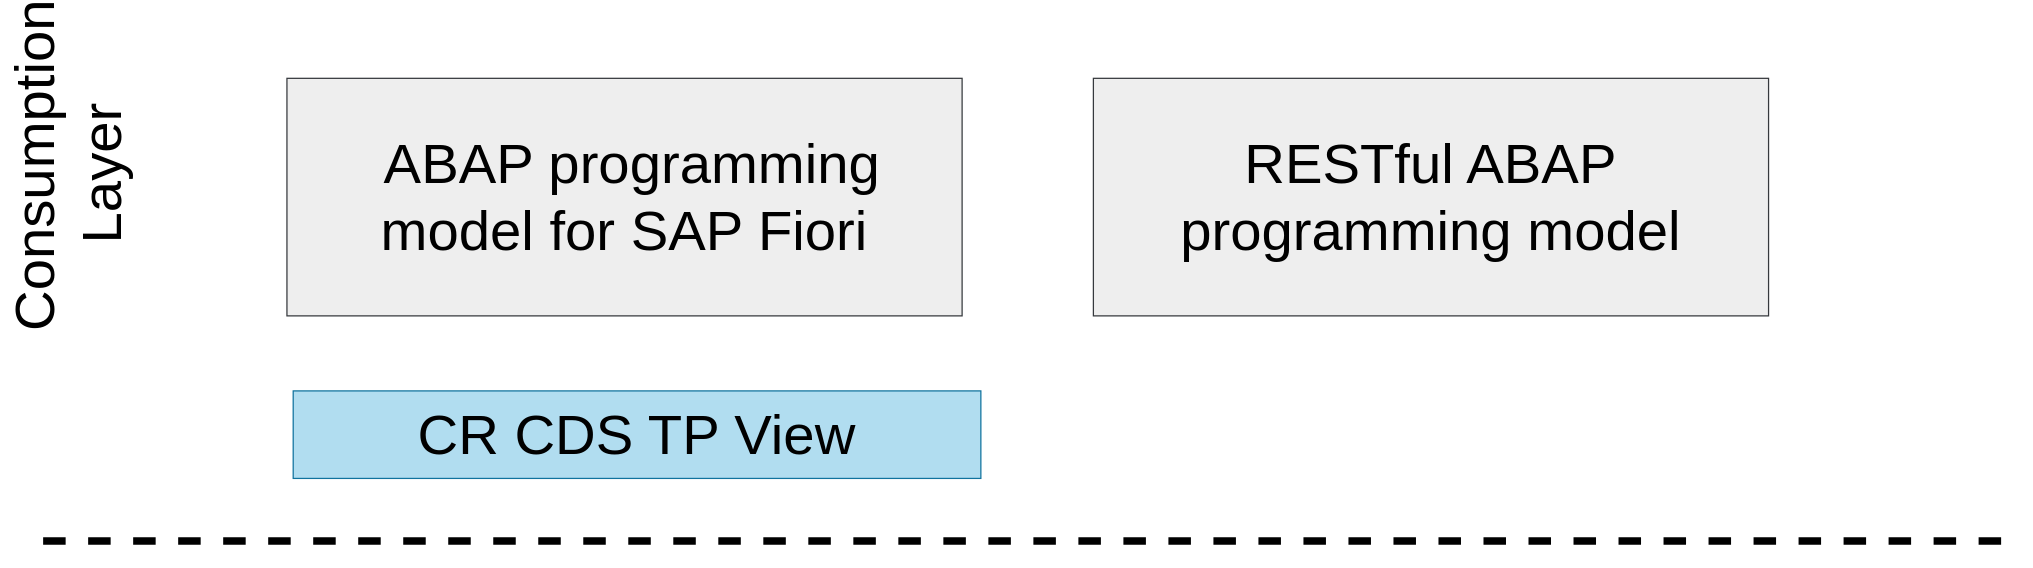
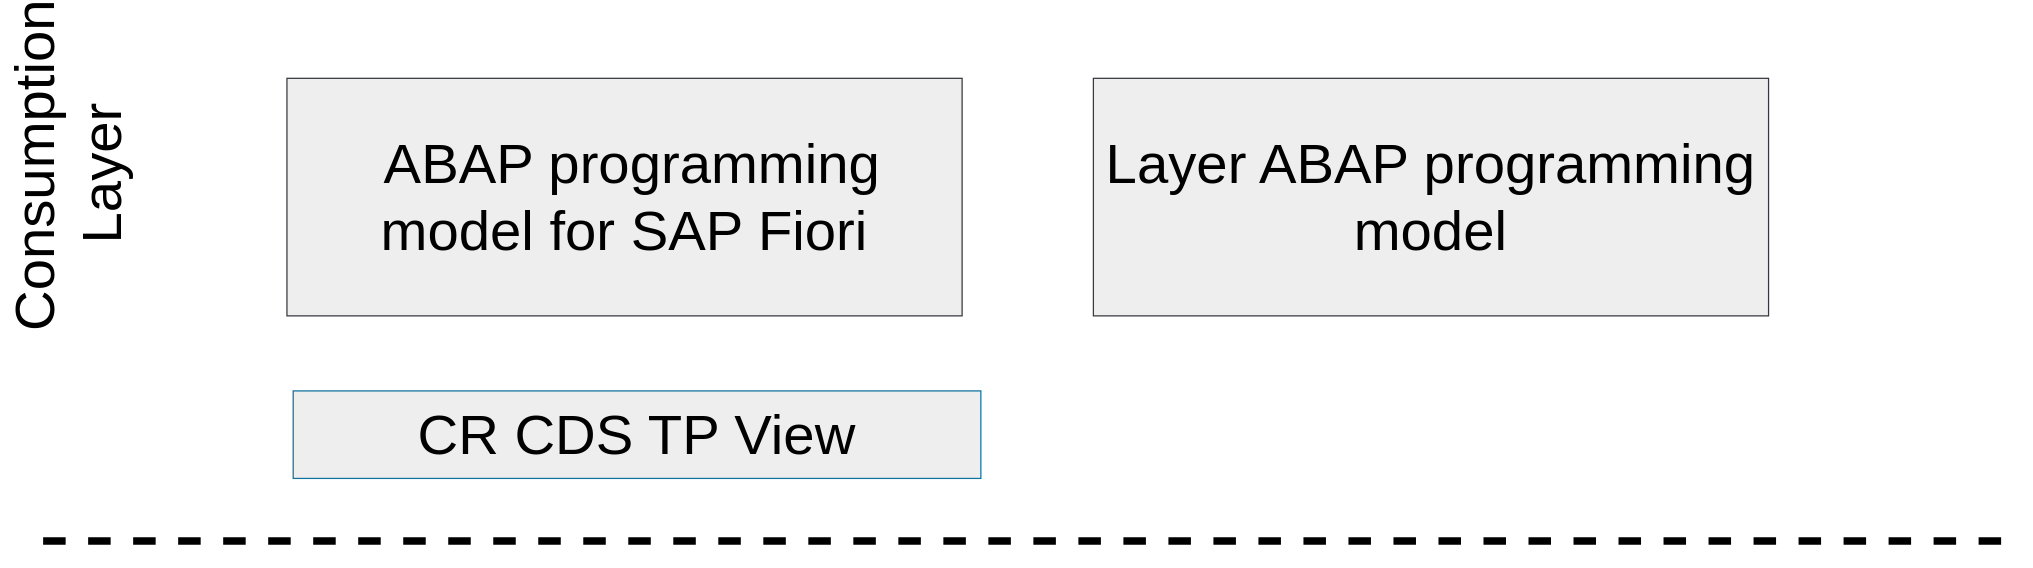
node "RESTful ABAP programming model": label "RESTful ABAP programming model" -> "Layer ABAP programming model"
node "CR CDS TP View": fillcolor #b1ddf0 -> #eeeeee
